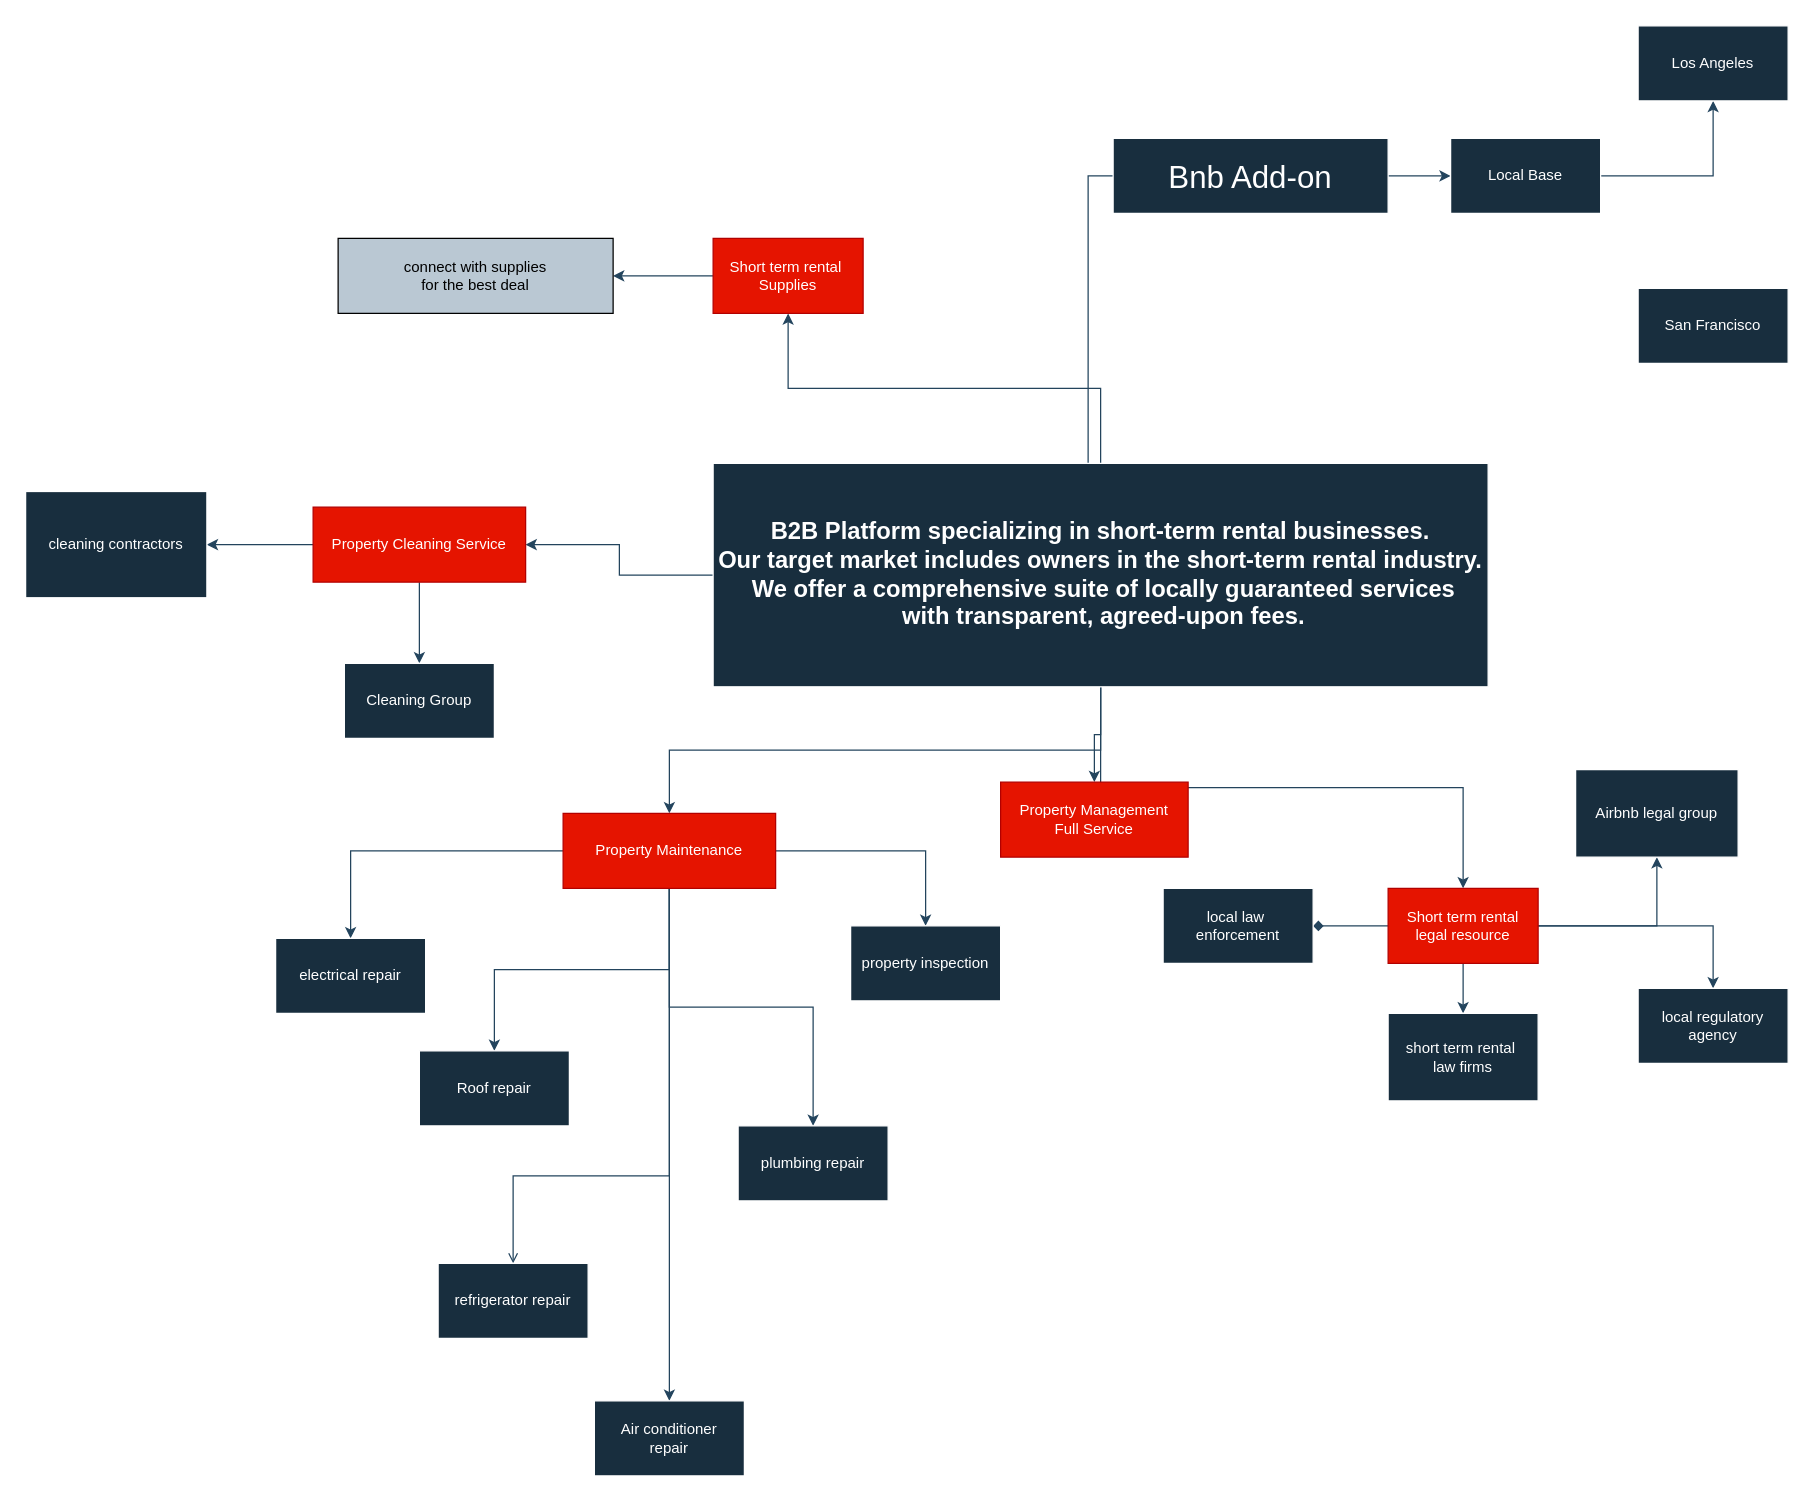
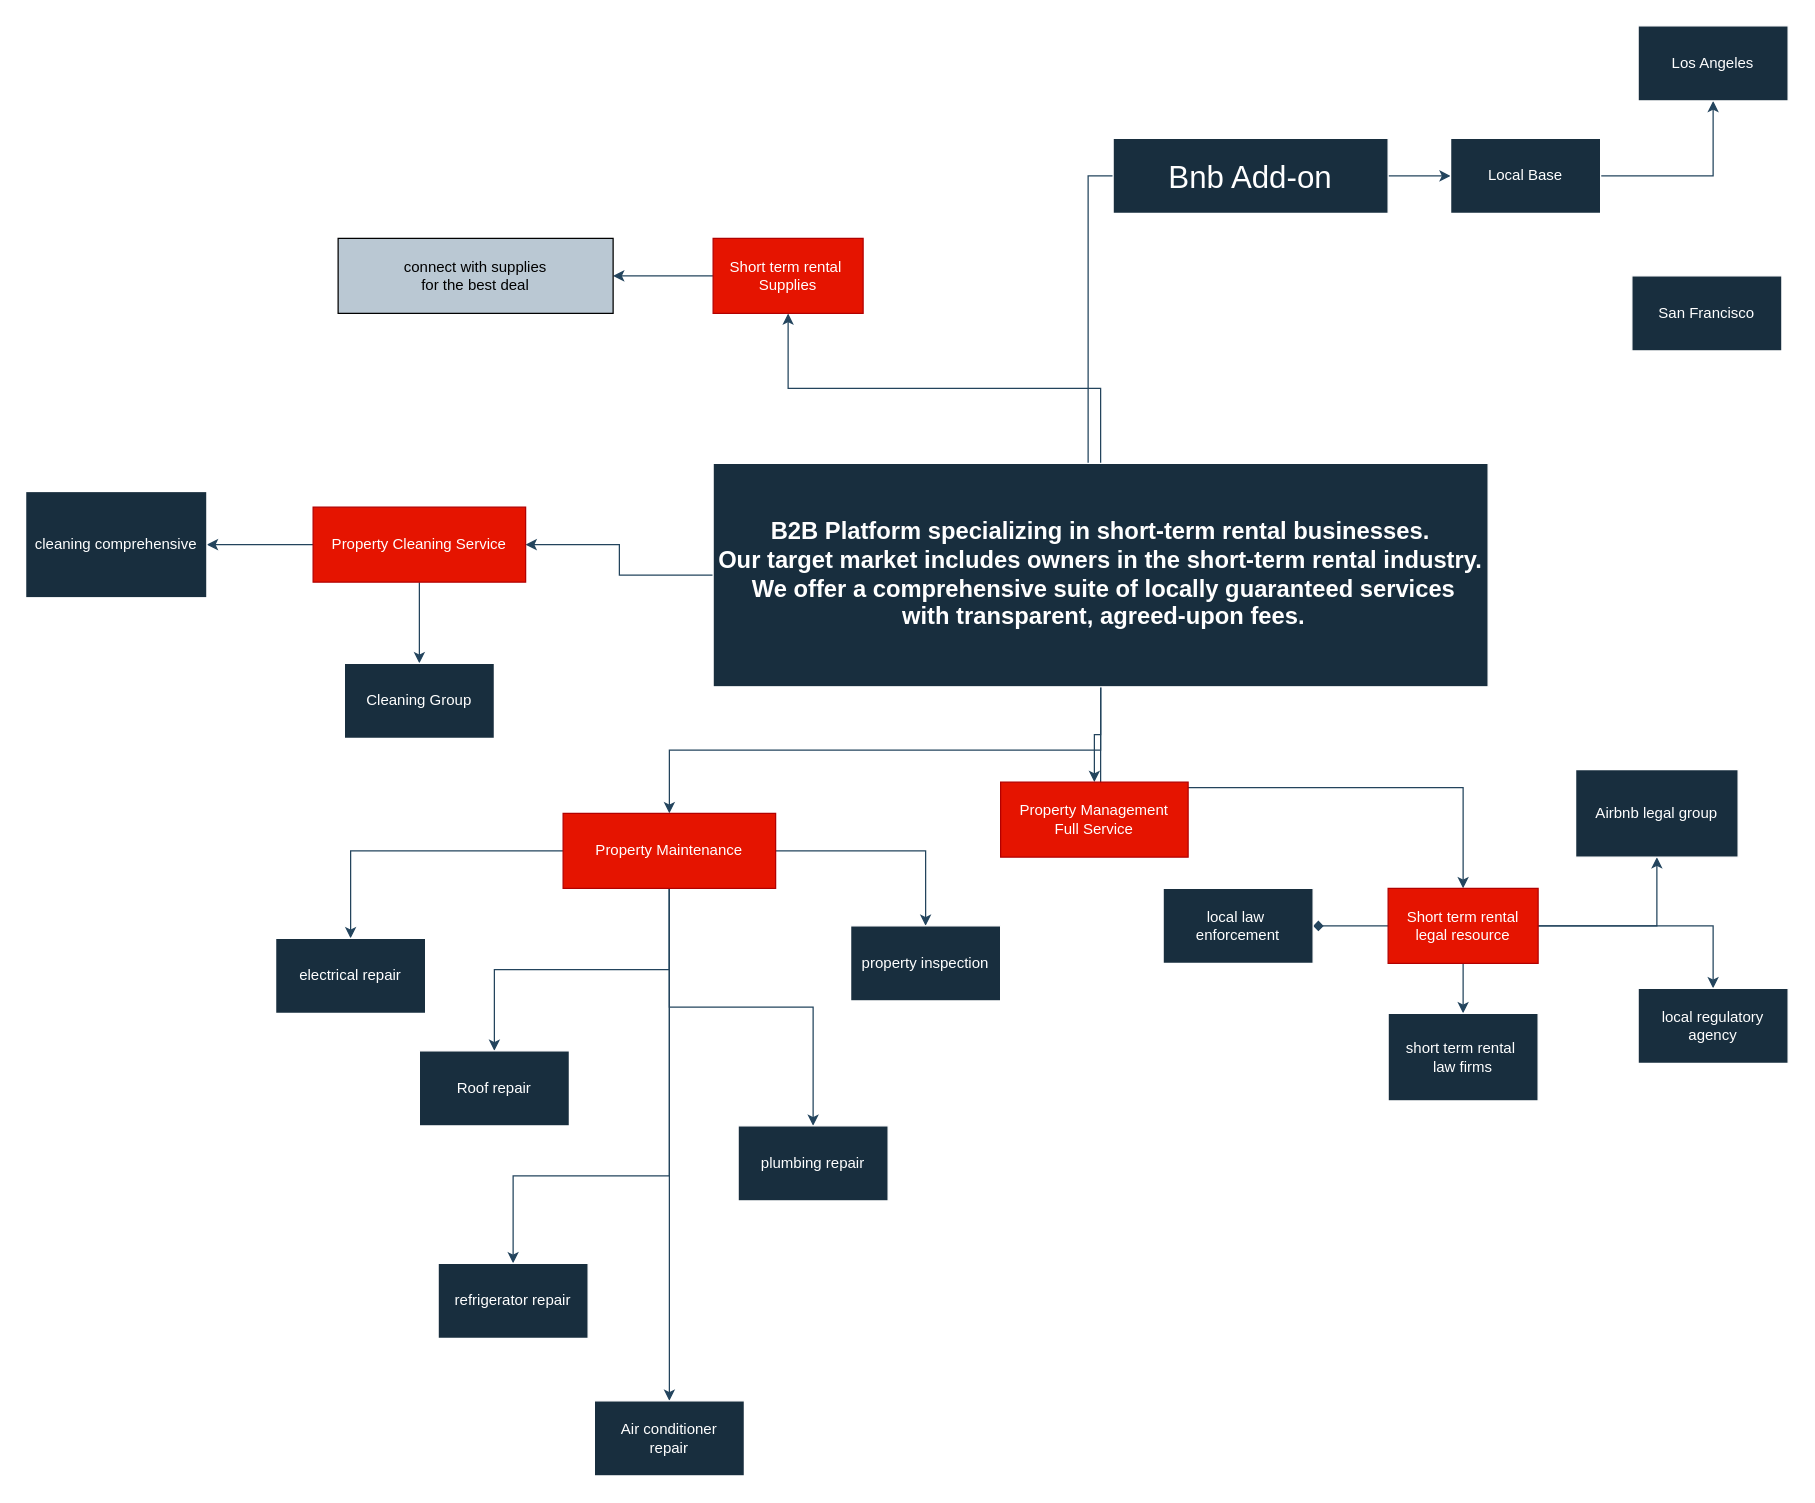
node "San Francisco": moved (1713, 326) -> (1707, 313)
node "cleaning contractors": label "cleaning contractors" -> "cleaning comprehensive"
edge "Property Maintenance" -> "refrigerator repair": arrowhead open -> classic
